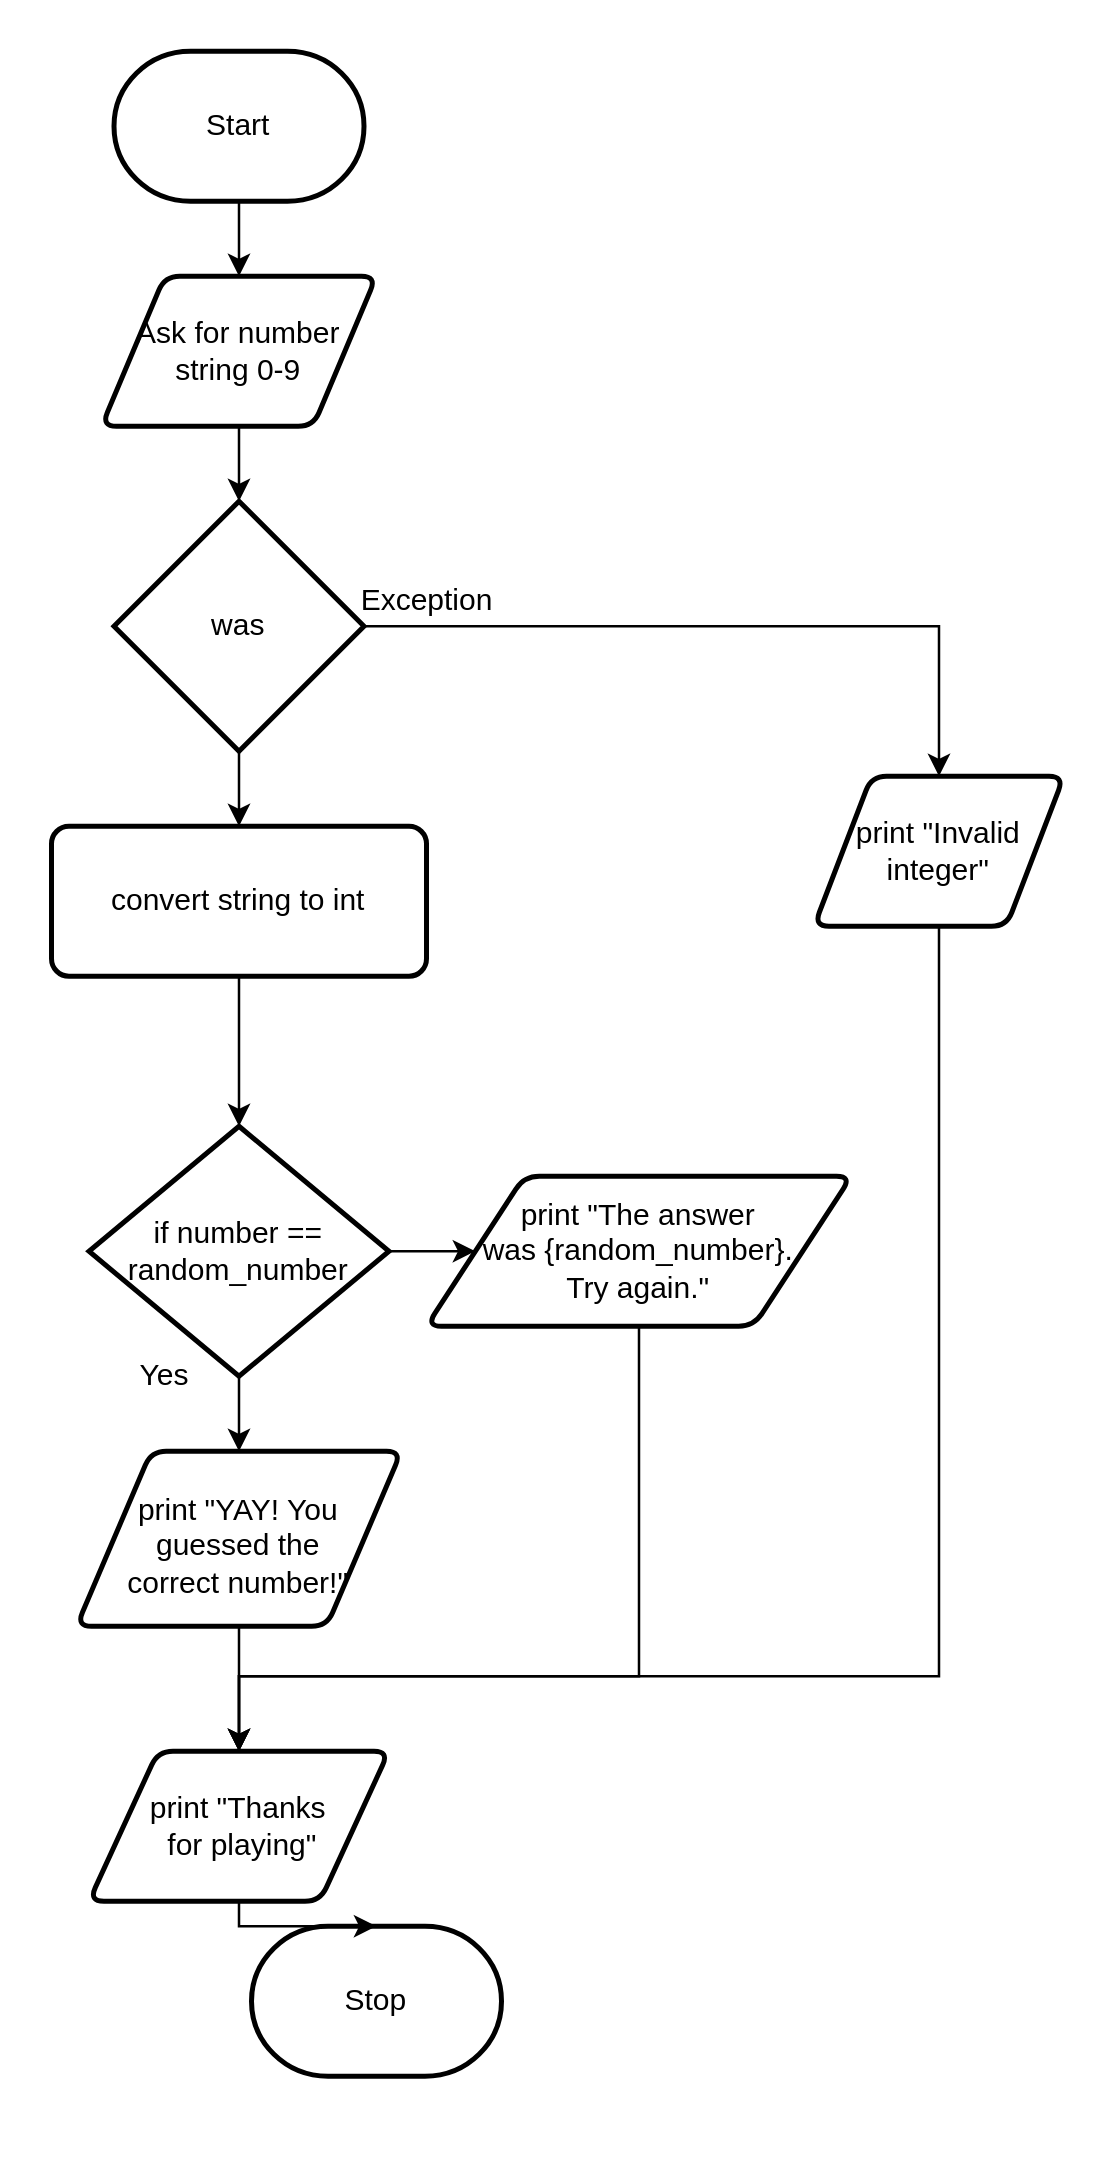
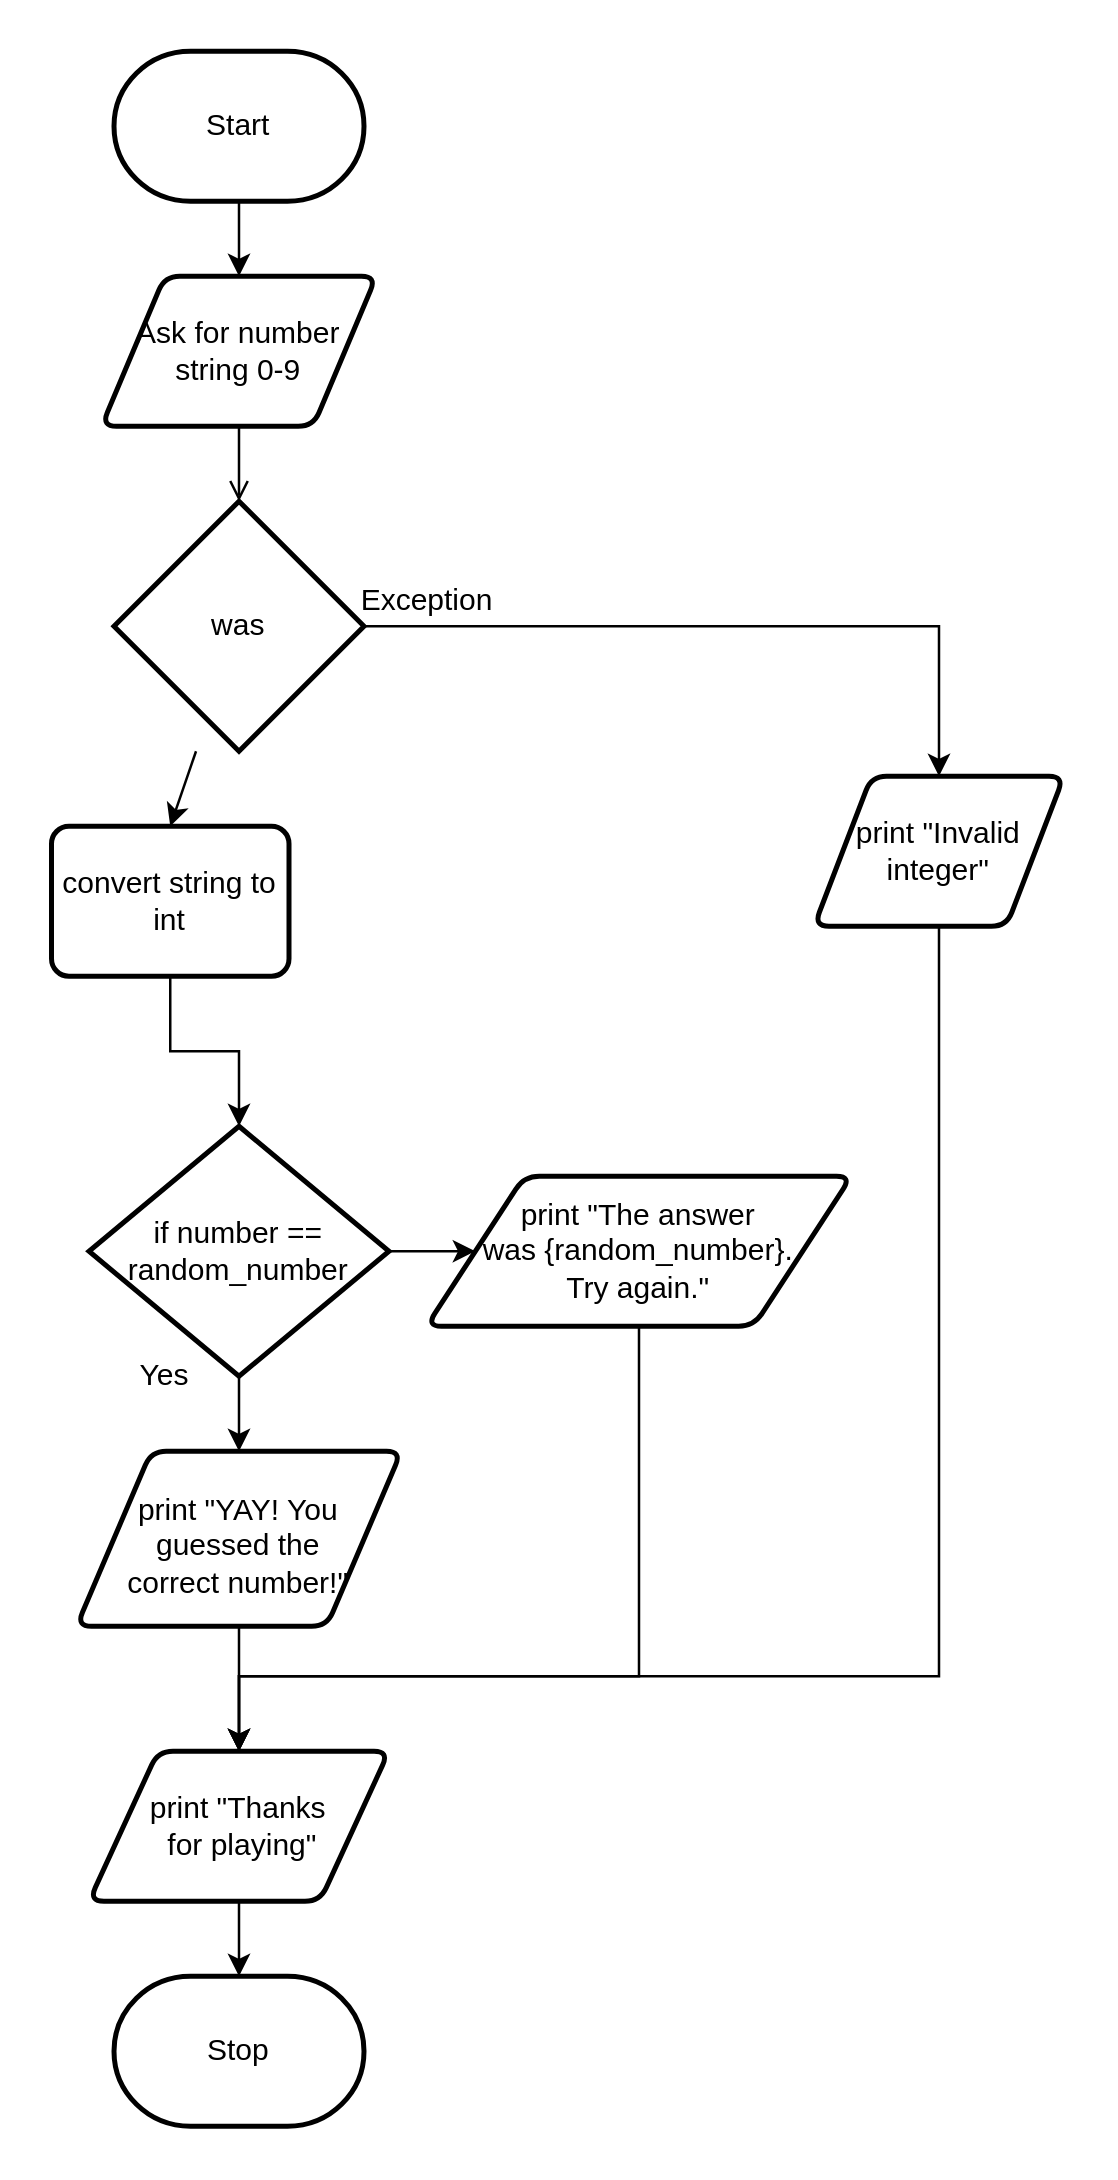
edge "Ask for number string 0-9" -> "was": arrowhead classic -> open
node "convert string to int": size 375x150 -> 238x150
node "Stop": moved (376, 2001) -> (239, 2051)
